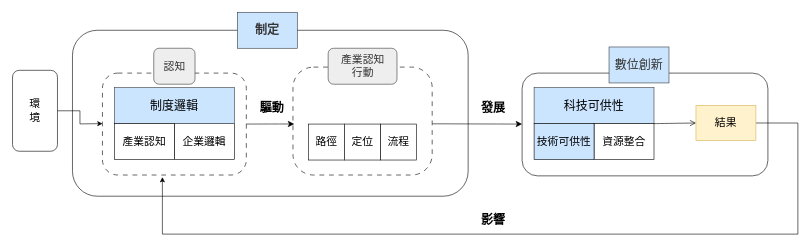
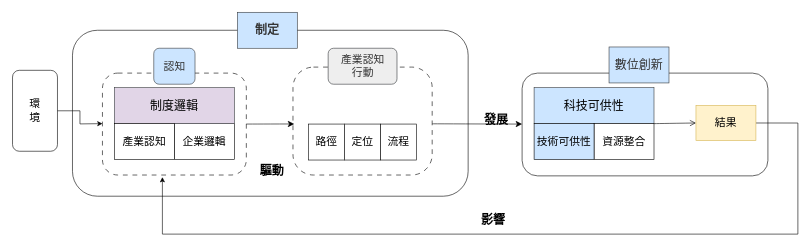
node "認知": fillcolor #eeeeee -> #cce5ff
node "制度邏輯": fillcolor #cce5ff -> #e1d5e7
node "驅動": moved (272, 108) -> (272, 171)
node "發展": moved (494, 108) -> (497, 120)
